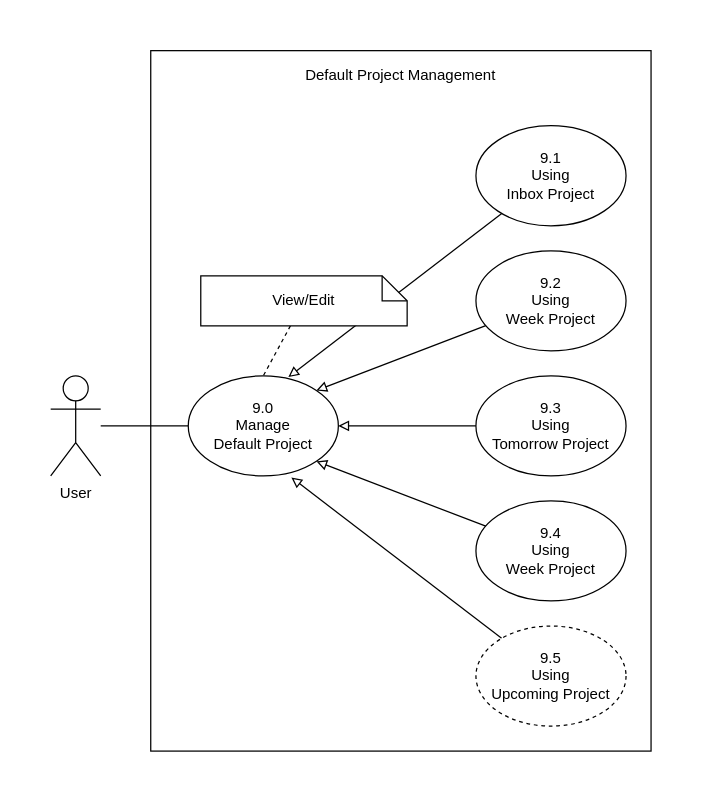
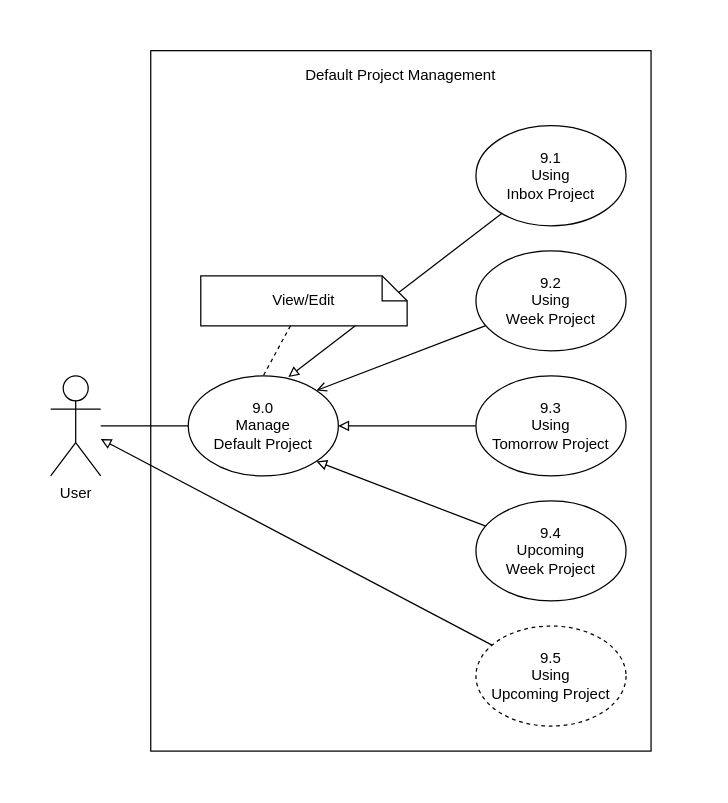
edge "9.2 Using Week Project" -> "9.0 Manage Default Project": arrowhead block -> open
node "9.4 Using Week Project": label "9.4 Using Week Project" -> "9.4 Upcoming Week Project"
edge "9.5 Using Upcoming Project" -> "9.0 Manage Default Project": now "9.5 Using Upcoming Project" -> "User"
